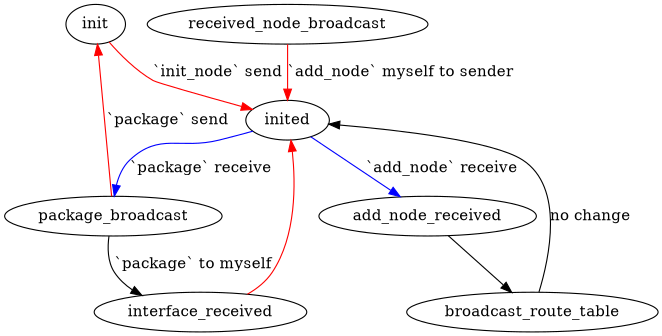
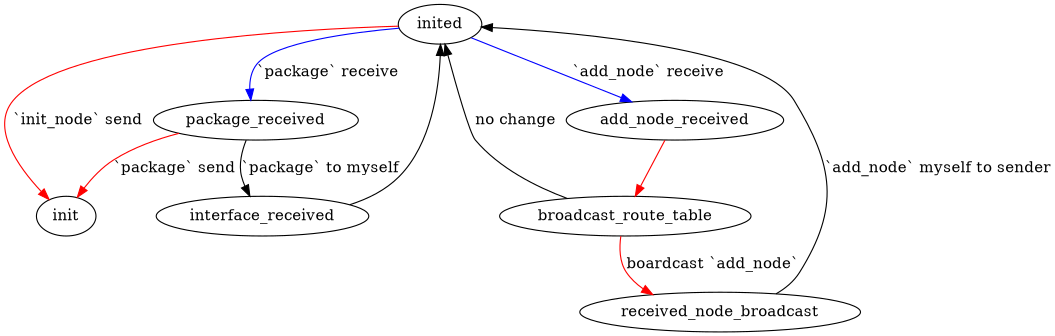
edge "received_node_broadcast" -> "inited": color red -> black
edge "init" -> "inited": reversed
node "package_broadcast": label "package_broadcast" -> "package_received"
edge "interface_received" -> "inited": color red -> black
edge "add_node_received" -> "broadcast_route_table": color black -> red
edge "broadcast_route_table" -> "received_node_broadcast": added, label "boardcast `add_node`"
